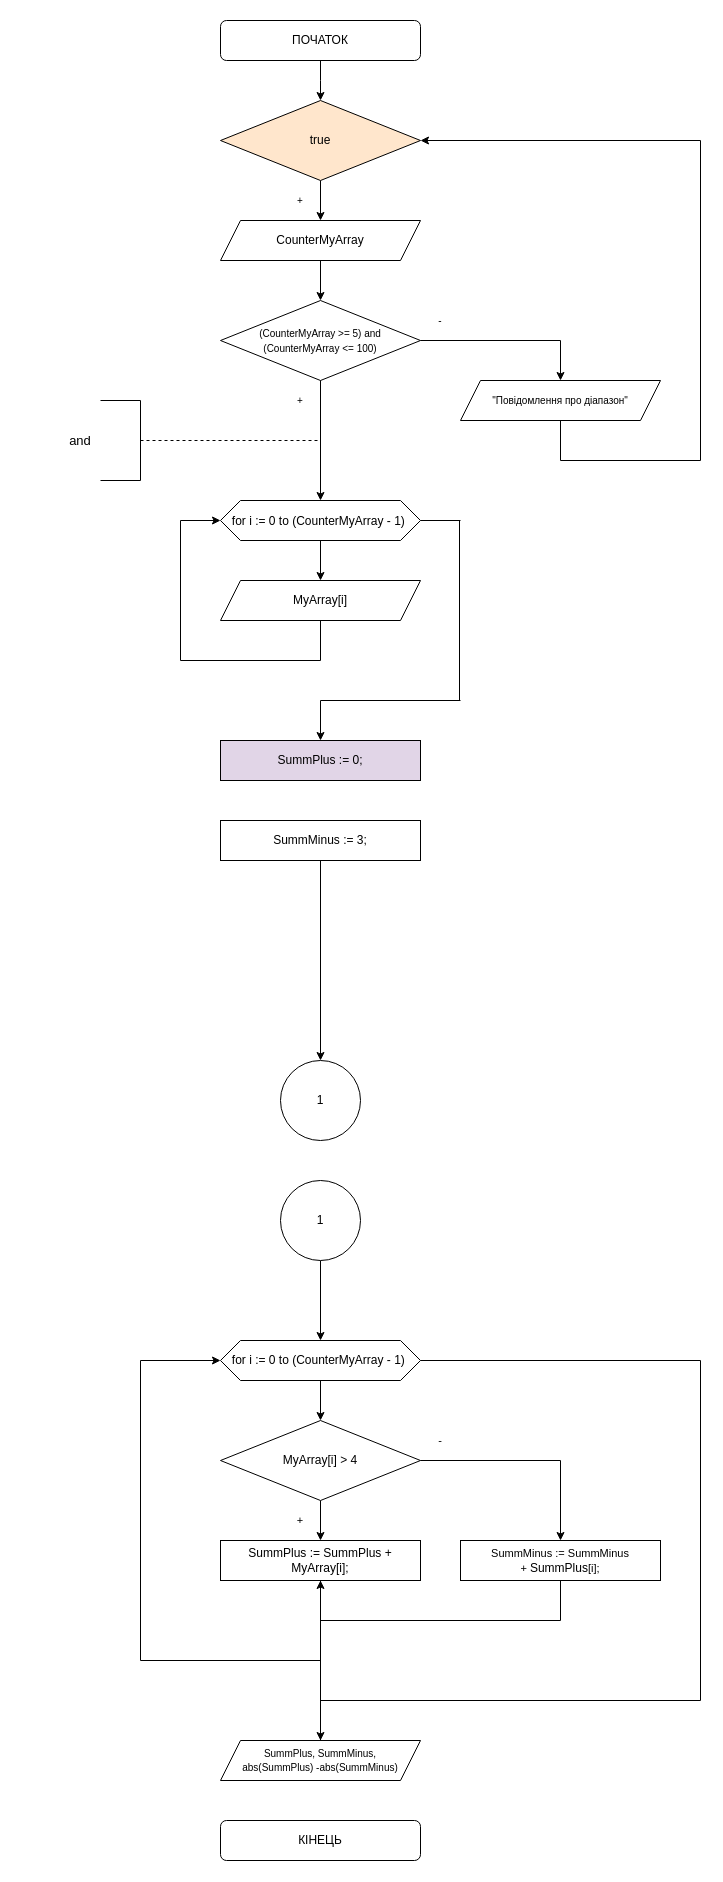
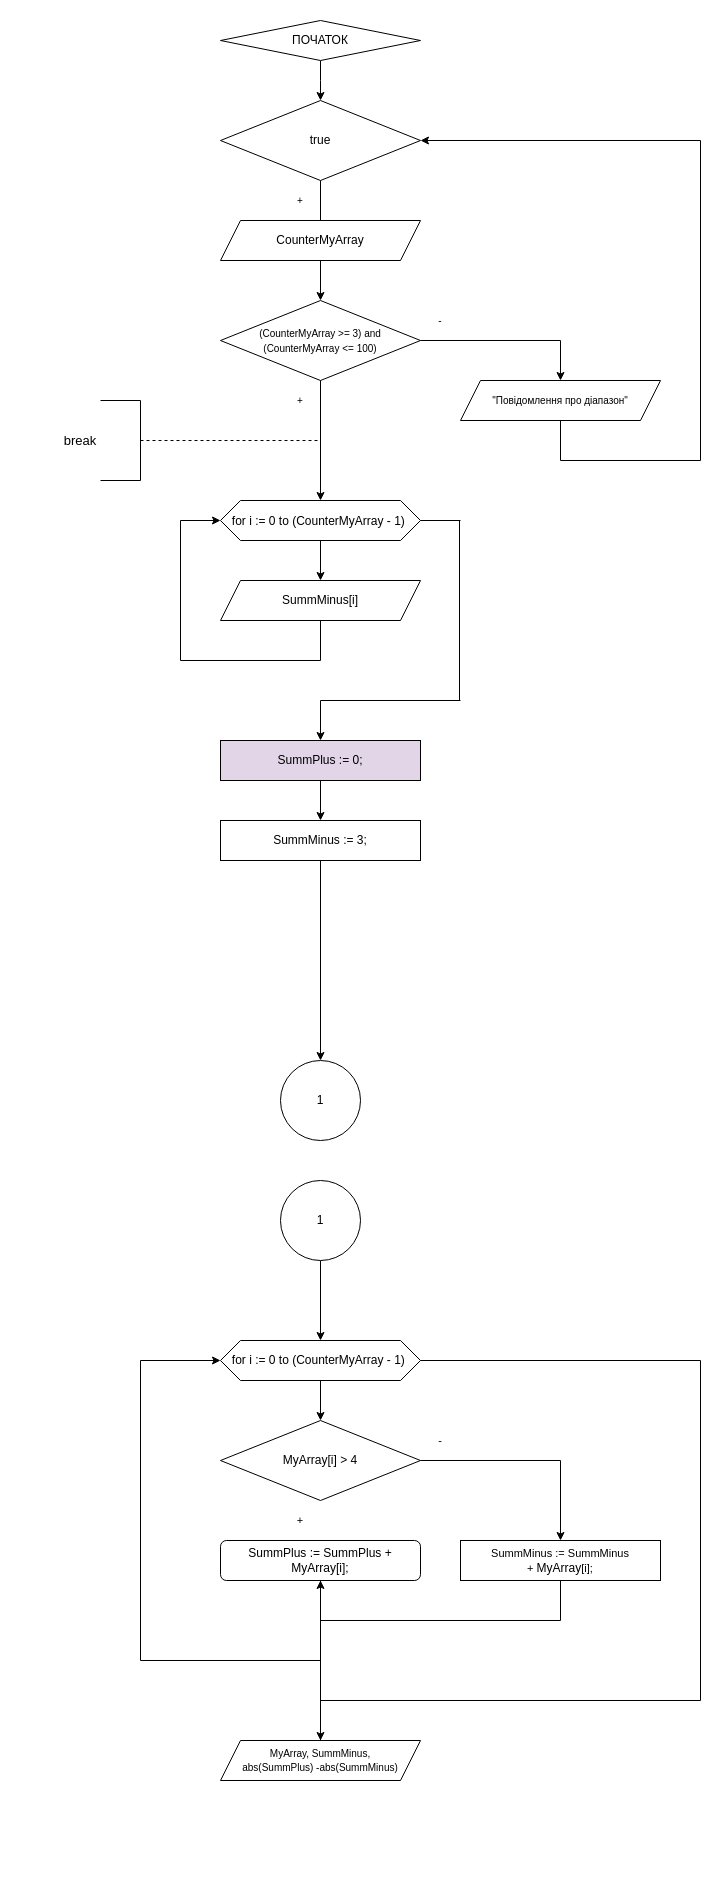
node "ПОЧАТОК": shape rounded rectangle -> diamond
node "true": fillcolor #ffe6cc -> #ffffff
edge "true" -> "CounterMyArray": arrowhead classic -> none
node "(CounterMyArray >= 5) and (CounterMyArray <= 100)": label "(CounterMyArray >= 5) and (CounterMyArray <= 100)" -> "(CounterMyArray >= 3) and (CounterMyArray <= 100)"
node "and": label "and" -> "break"
node "MyArray[i]": label "MyArray[i]" -> "SummMinus[i]"
edge "SummPlus := 0;" -> "SummMinus := 3;": added
edge "MyArray[i] > 4" -> "SummPlus := SummPlus + MyArray[i];": removed
node "SummPlus := SummPlus + MyArray[i];": shape rectangle -> rounded rectangle
node "SummMinus := SummMinus + SummPlus[i];": label "SummMinus := SummMinus + SummPlus[i];" -> "SummMinus := SummMinus + MyArray[i];"
node "SummPlus, SummMinus, abs(SummPlus) -abs(SummMinus)": label "SummPlus, SummMinus, abs(SummPlus) -abs(SummMinus)" -> "MyArray, SummMinus, abs(SummPlus) -abs(SummMinus)"
node "КІНЕЦЬ": removed
